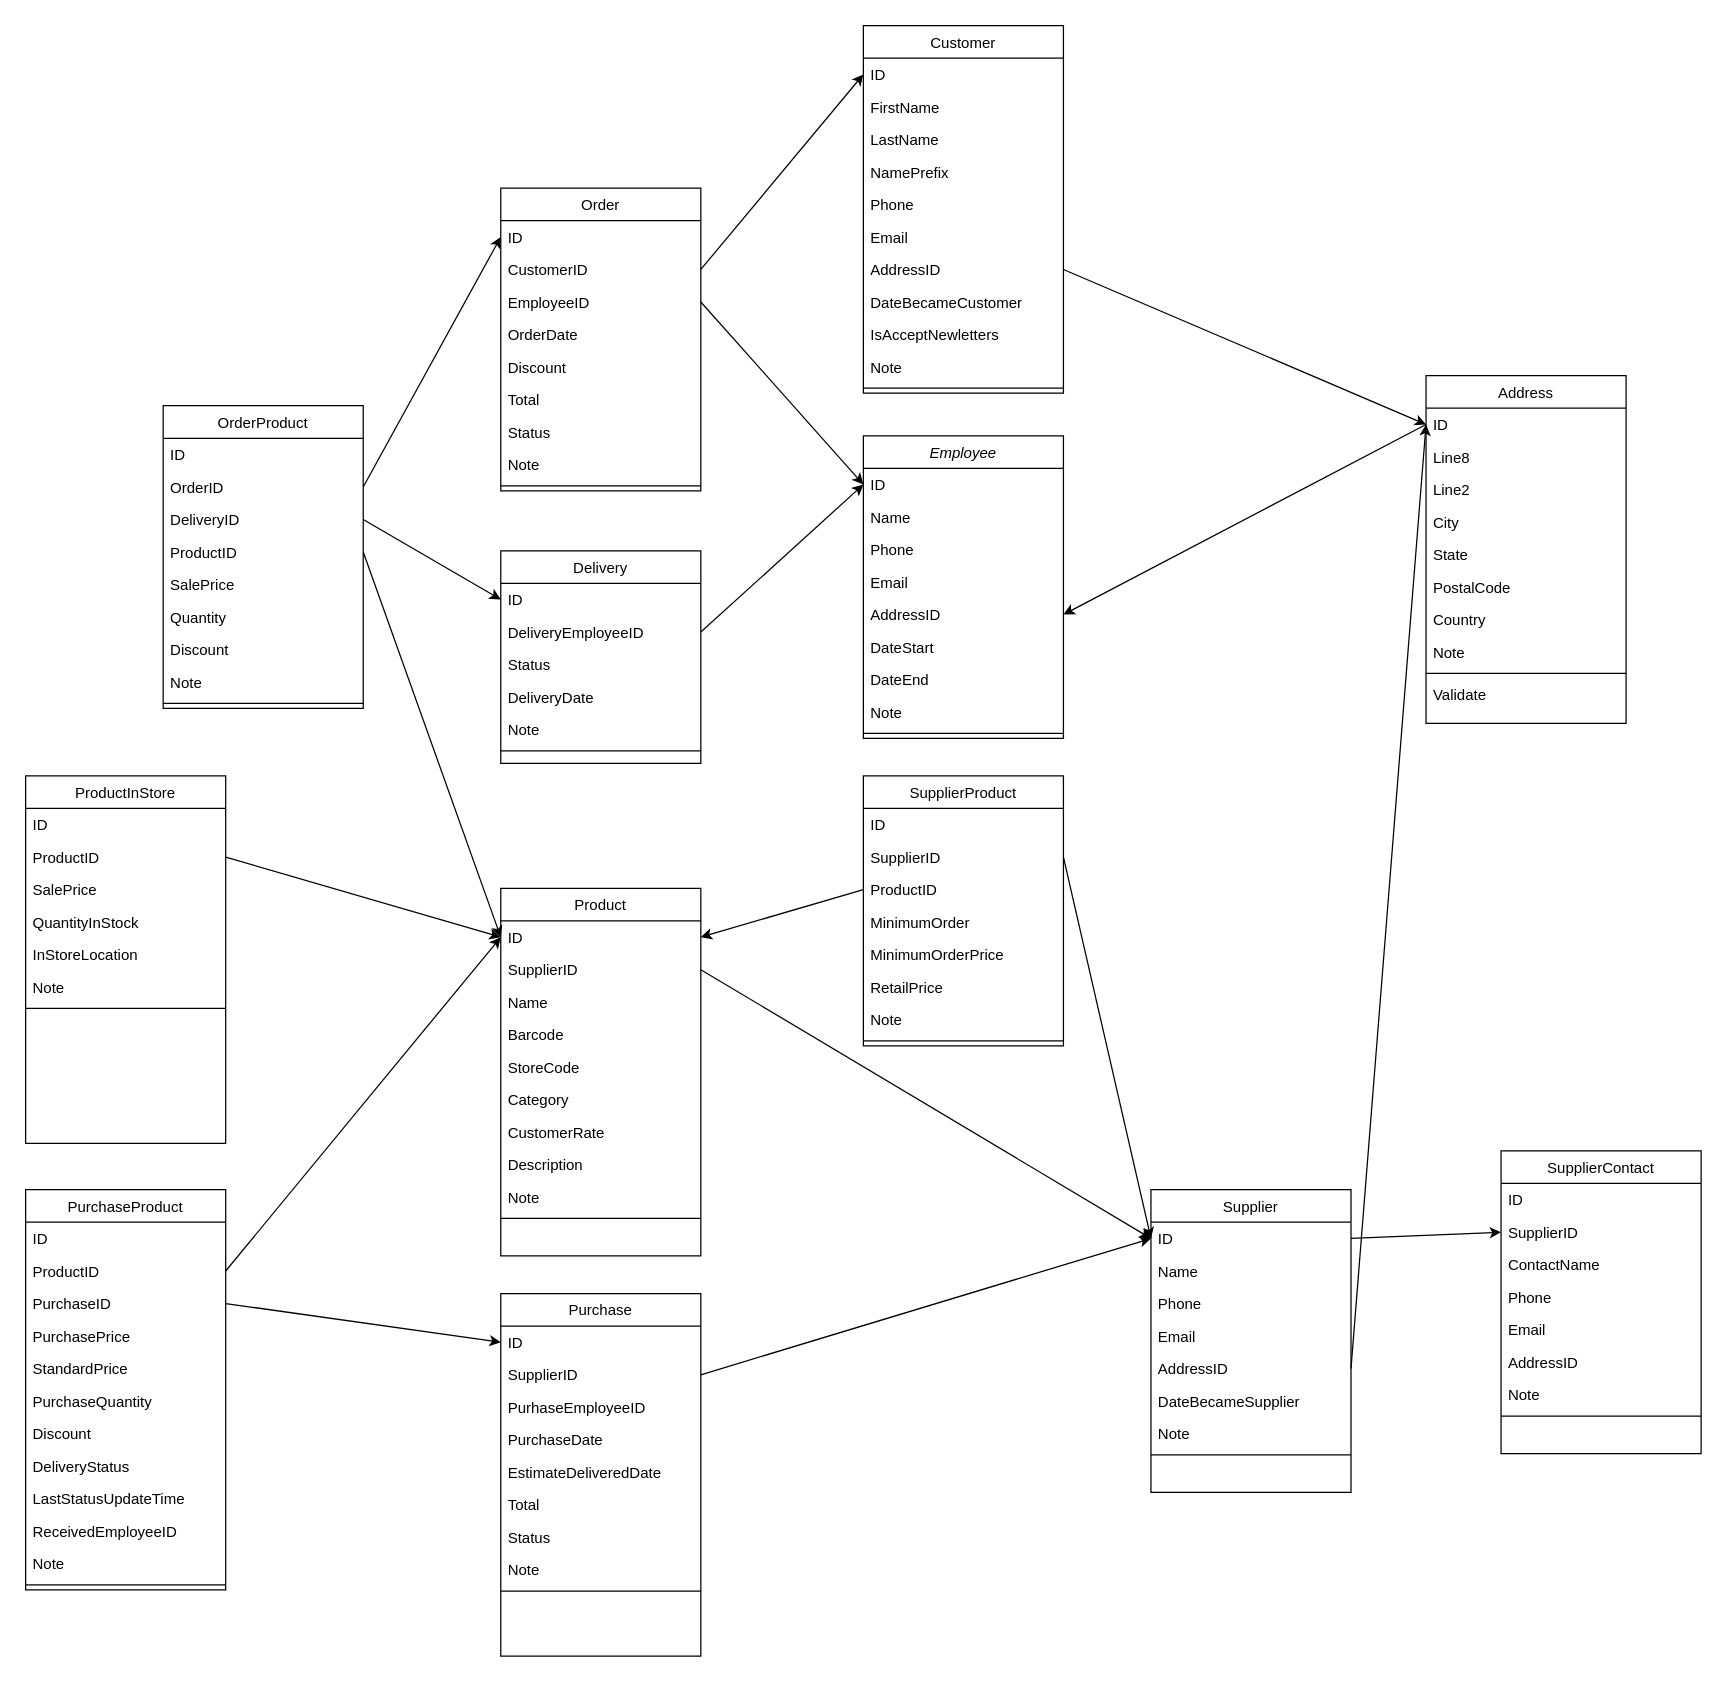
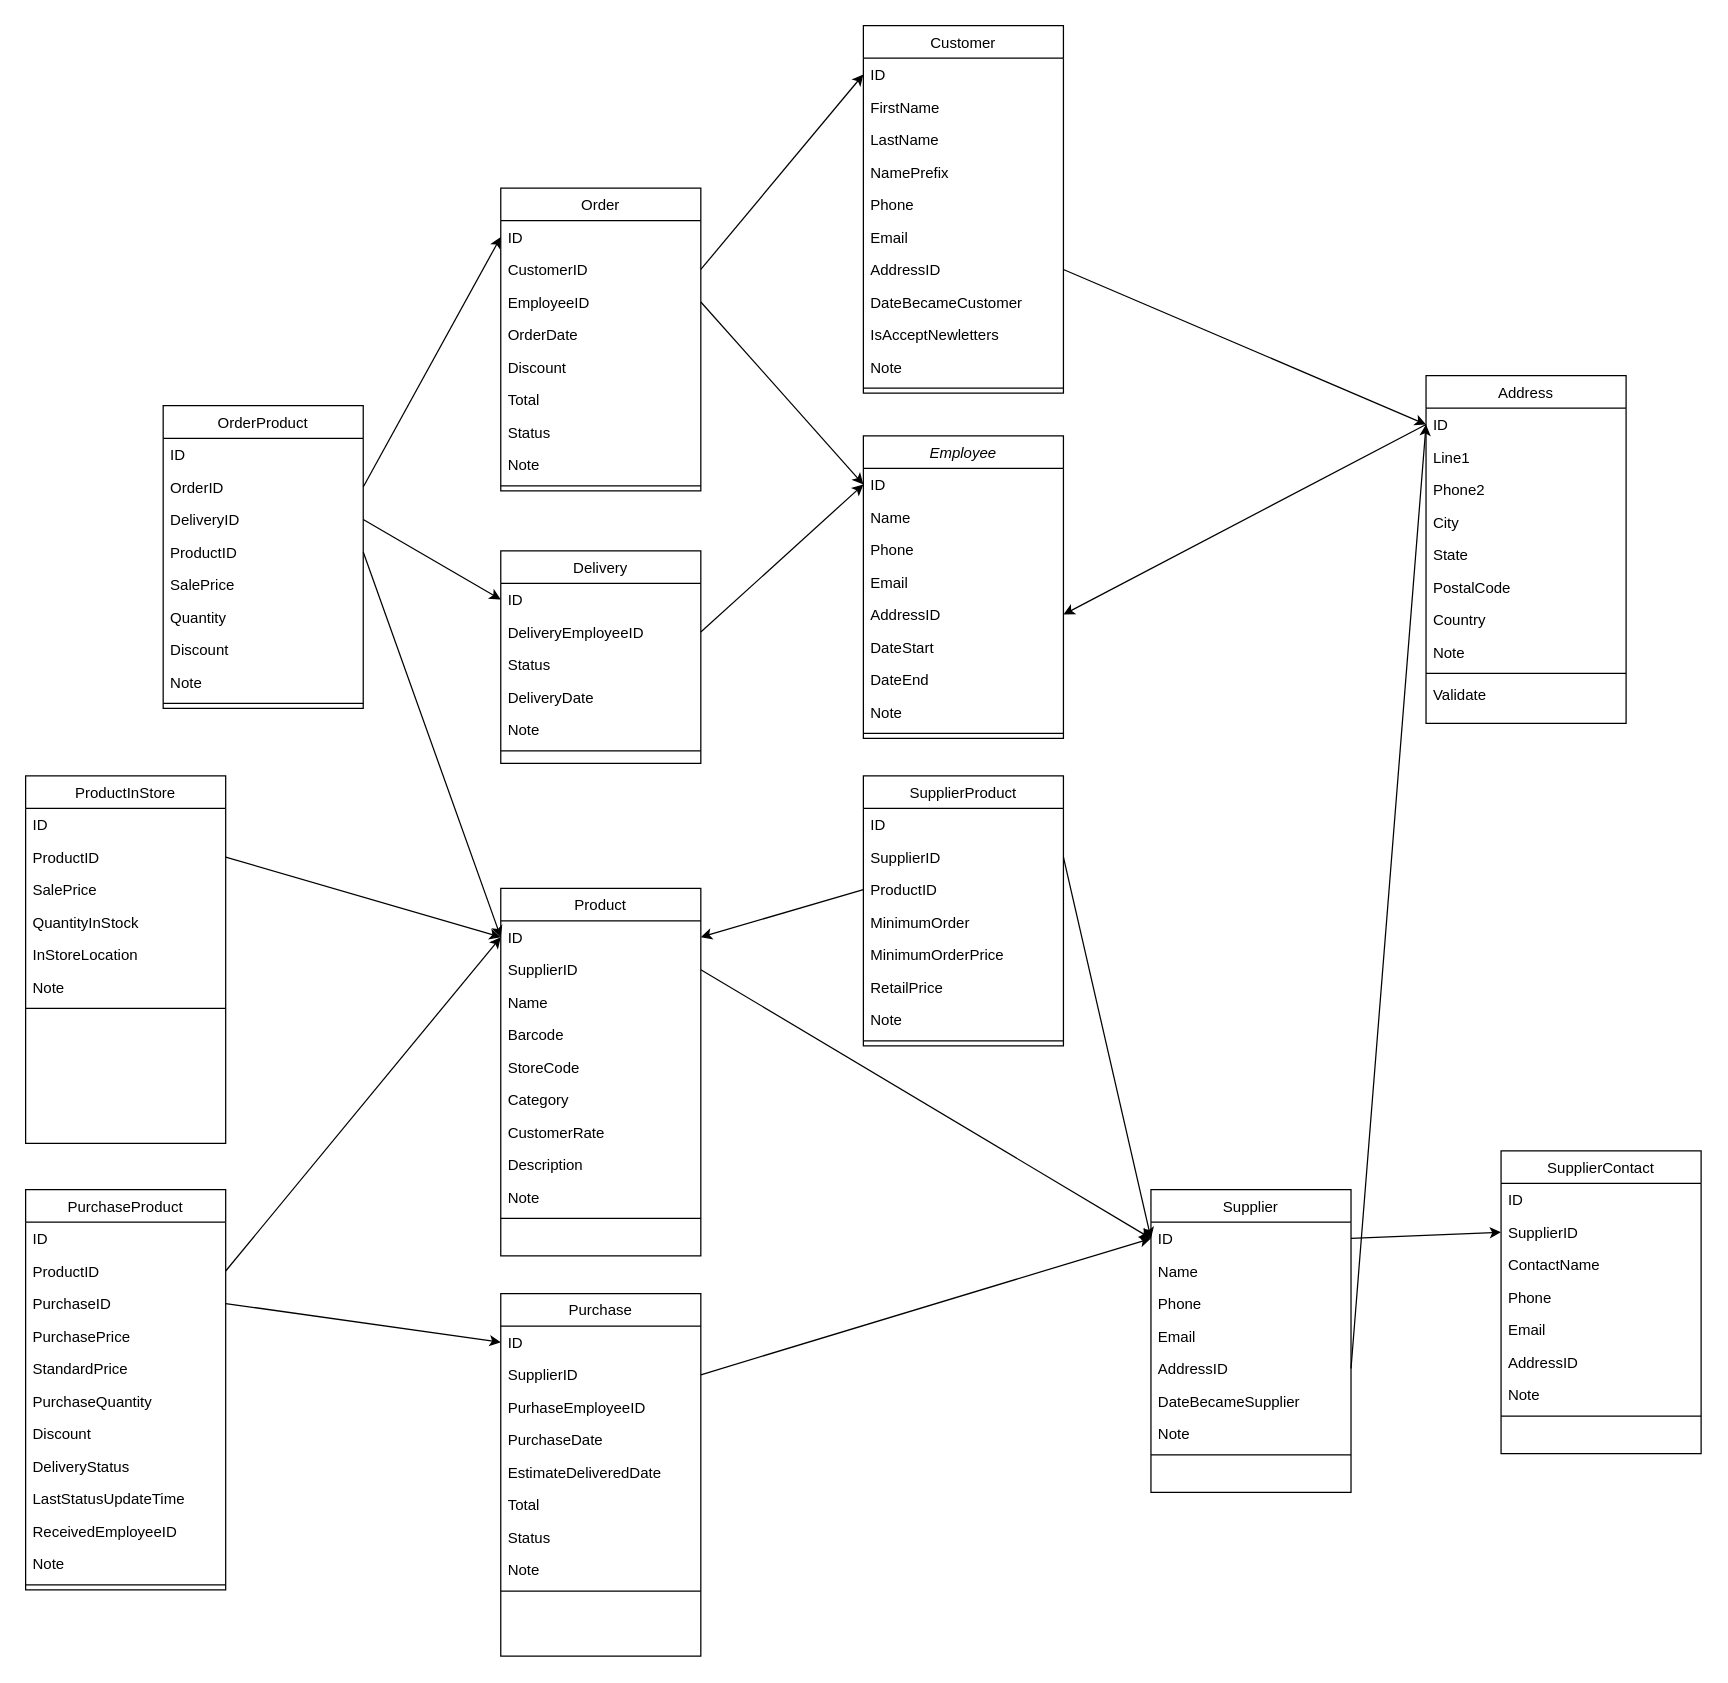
node "Line8": label "Line8" -> "Line1"
node "Line2": label "Line2" -> "Phone2"
